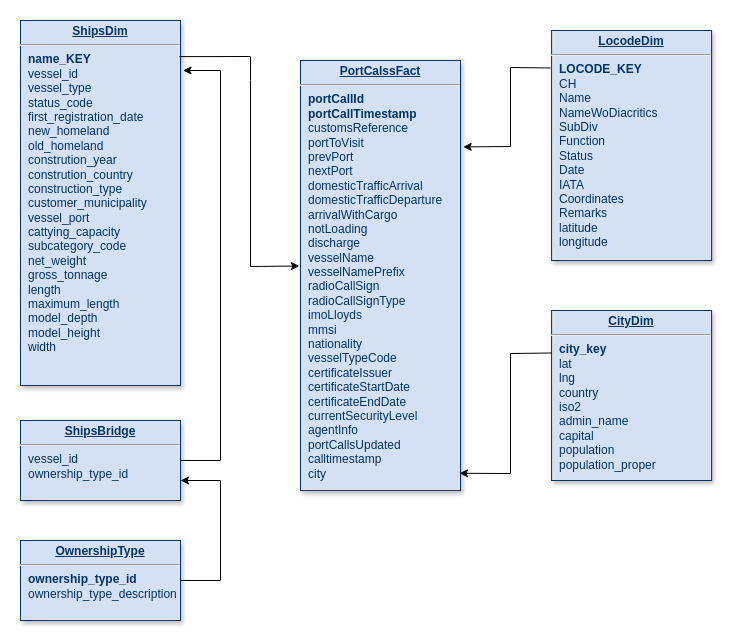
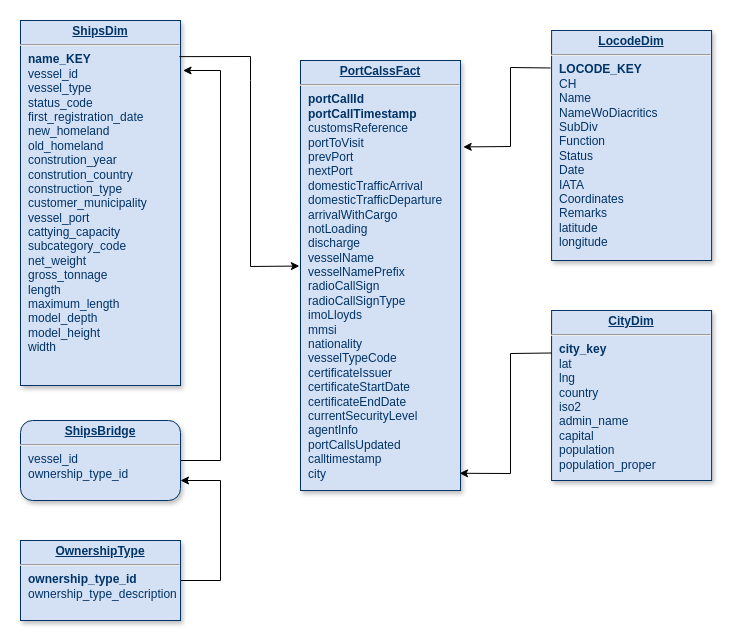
node "ShipsBridge vessel_id ownership_type_id": shape rectangle -> rounded rectangle
